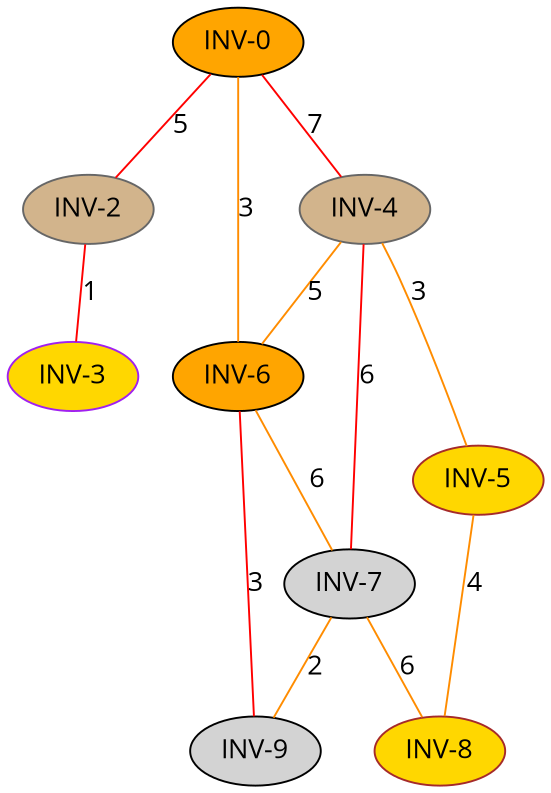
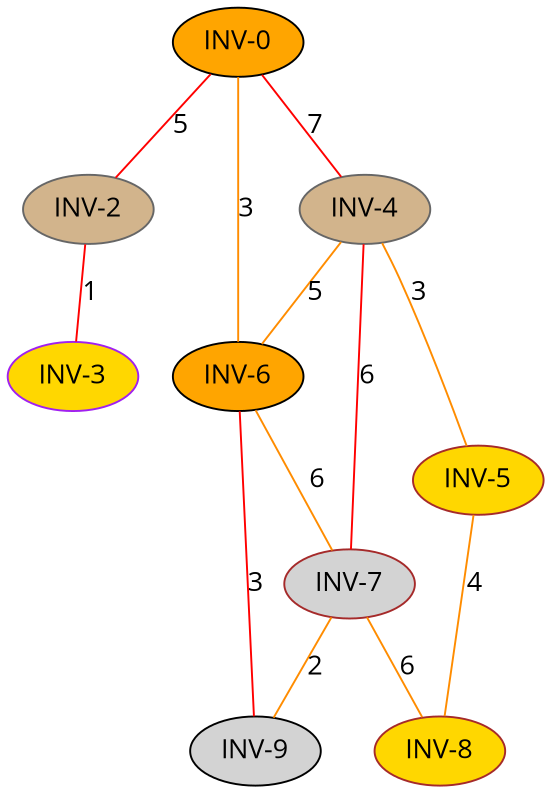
node "INV-7": color black -> brown
